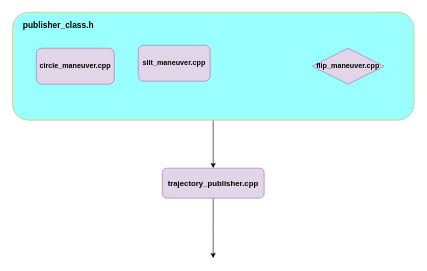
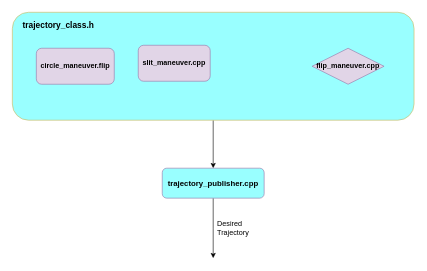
node "publisher_class.h": label "publisher_class.h" -> "trajectory_class.h"
node "circle_maneuver.cpp": label "circle_maneuver.cpp" -> "circle_maneuver.flip"
node "trajectory_publisher.cpp": fillcolor #e1d5e7 -> #99ffff
node "Desired Trajectory": added
